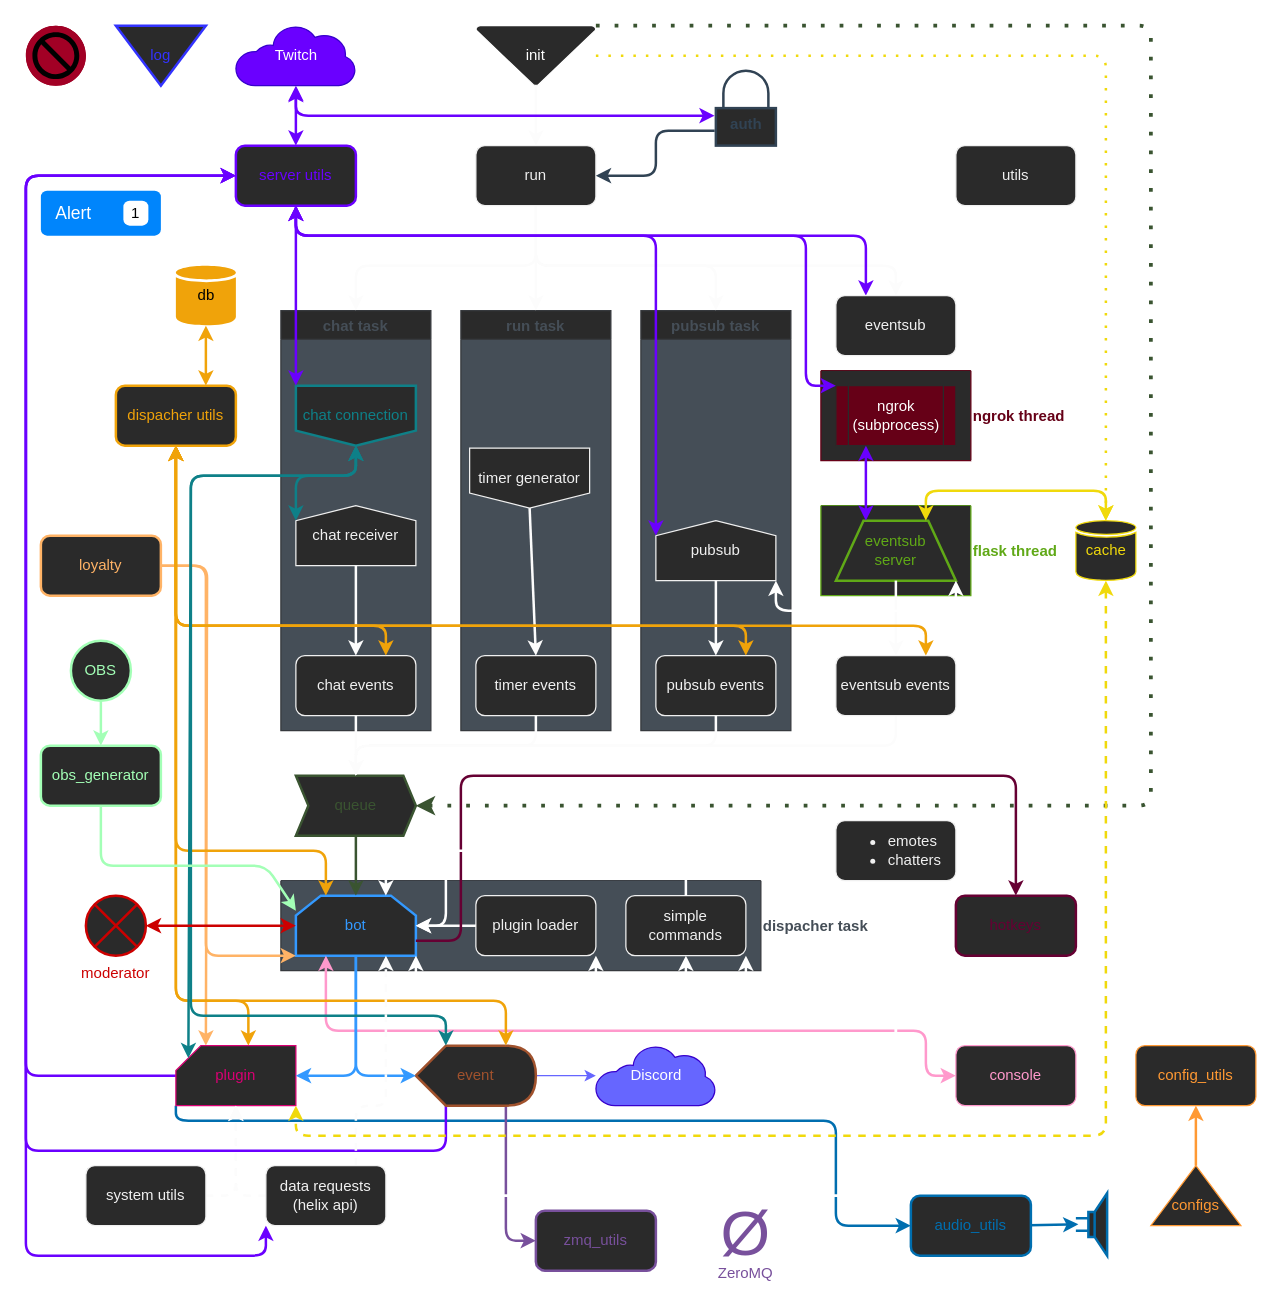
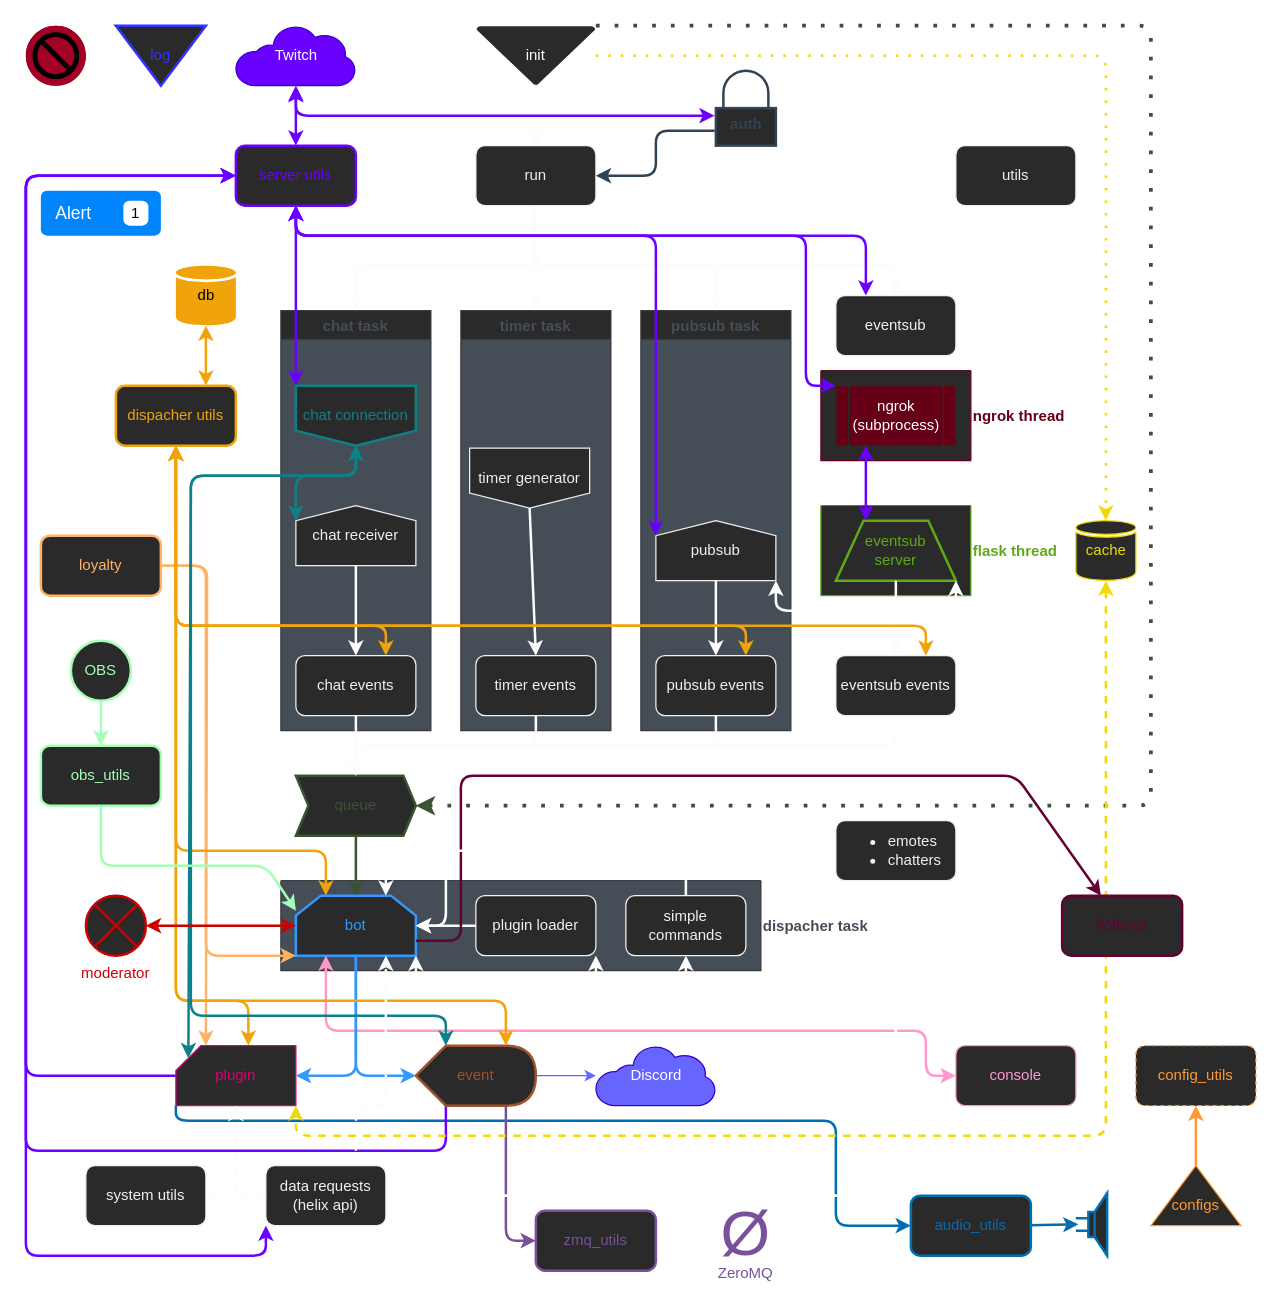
node "run task": label "run task" -> "timer task"
edge "eventsub server" -- "cache": removed
node "obs_generator": label "obs_generator" -> "obs_utils"
node "hotkeys": moved (1016, 926) -> (1122, 926)
edge "utils" -> "simple commands": removed
node "config_utils": style solid -> dashed
